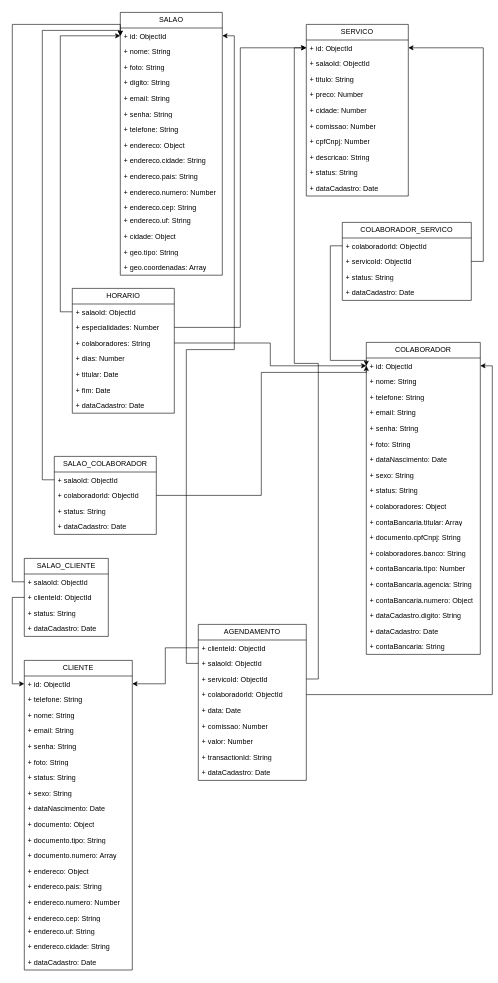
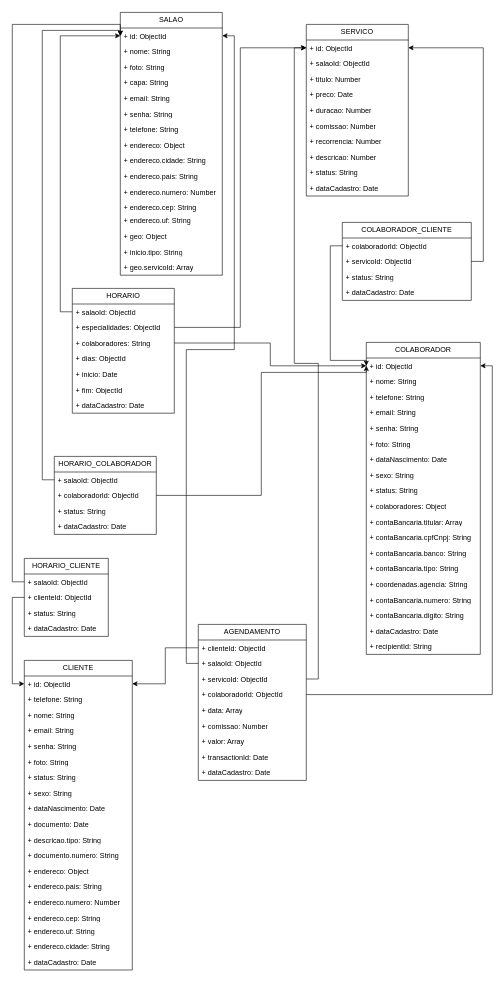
node "+ titulo: String": label "+ titulo: String" -> "+ titulo: Number"
node "+ digito: String": label "+ digito: String" -> "+ capa: String"
node "+ preco: Number": label "+ preco: Number" -> "+ preco: Date"
node "+ cidade: Number": label "+ cidade: Number" -> "+ duracao: Number"
node "+ cpfCnpj: Number": label "+ cpfCnpj: Number" -> "+ recorrencia: Number"
node "+ descricao: String": label "+ descricao: String" -> "+ descricao: Number"
node "COLABORADOR_SERVICO": label "COLABORADOR_SERVICO" -> "COLABORADOR_CLIENTE"
node "+ cidade: Object": label "+ cidade: Object" -> "+ geo: Object"
node "+ geo.tipo: String": label "+ geo.tipo: String" -> "+ inicio.tipo: String"
node "+ geo.coordenadas: Array": label "+ geo.coordenadas: Array" -> "+ geo.servicoId: Array"
node "+ especialidades: Number": label "+ especialidades: Number" -> "+ especialidades: ObjectId"
node "+ dias: Number": label "+ dias: Number" -> "+ dias: ObjectId"
node "+ titular: Date": label "+ titular: Date" -> "+ inicio: Date"
node "+ fim: Date": label "+ fim: Date" -> "+ fim: ObjectId"
node "SALAO_COLABORADOR": label "SALAO_COLABORADOR" -> "HORARIO_COLABORADOR"
node "+ documento.cpfCnpj: String": label "+ documento.cpfCnpj: String" -> "+ contaBancaria.cpfCnpj: String"
node "+ colaboradores.banco: String": label "+ colaboradores.banco: String" -> "+ contaBancaria.banco: String"
node "SALAO_CLIENTE": label "SALAO_CLIENTE" -> "HORARIO_CLIENTE"
node "+ contaBancaria.tipo: Number": label "+ contaBancaria.tipo: Number" -> "+ contaBancaria.tipo: String"
node "+ contaBancaria.agencia: String": label "+ contaBancaria.agencia: String" -> "+ coordenadas.agencia: String"
node "+ contaBancaria.numero: Object": label "+ contaBancaria.numero: Object" -> "+ contaBancaria.numero: String"
node "+ dataCadastro.digito: String": label "+ dataCadastro.digito: String" -> "+ contaBancaria.digito: String"
node "+ contaBancaria: String": label "+ contaBancaria: String" -> "+ recipientId: String"
node "+ data: Date": label "+ data: Date" -> "+ data: Array"
node "+ valor: Number": label "+ valor: Number" -> "+ valor: Array"
node "+ transactionId: String": label "+ transactionId: String" -> "+ transactionId: Date"
node "+ documento: Object": label "+ documento: Object" -> "+ documento: Date"
node "+ documento.tipo: String": label "+ documento.tipo: String" -> "+ descricao.tipo: String"
node "+ documento.numero: Array": label "+ documento.numero: Array" -> "+ documento.numero: String"
